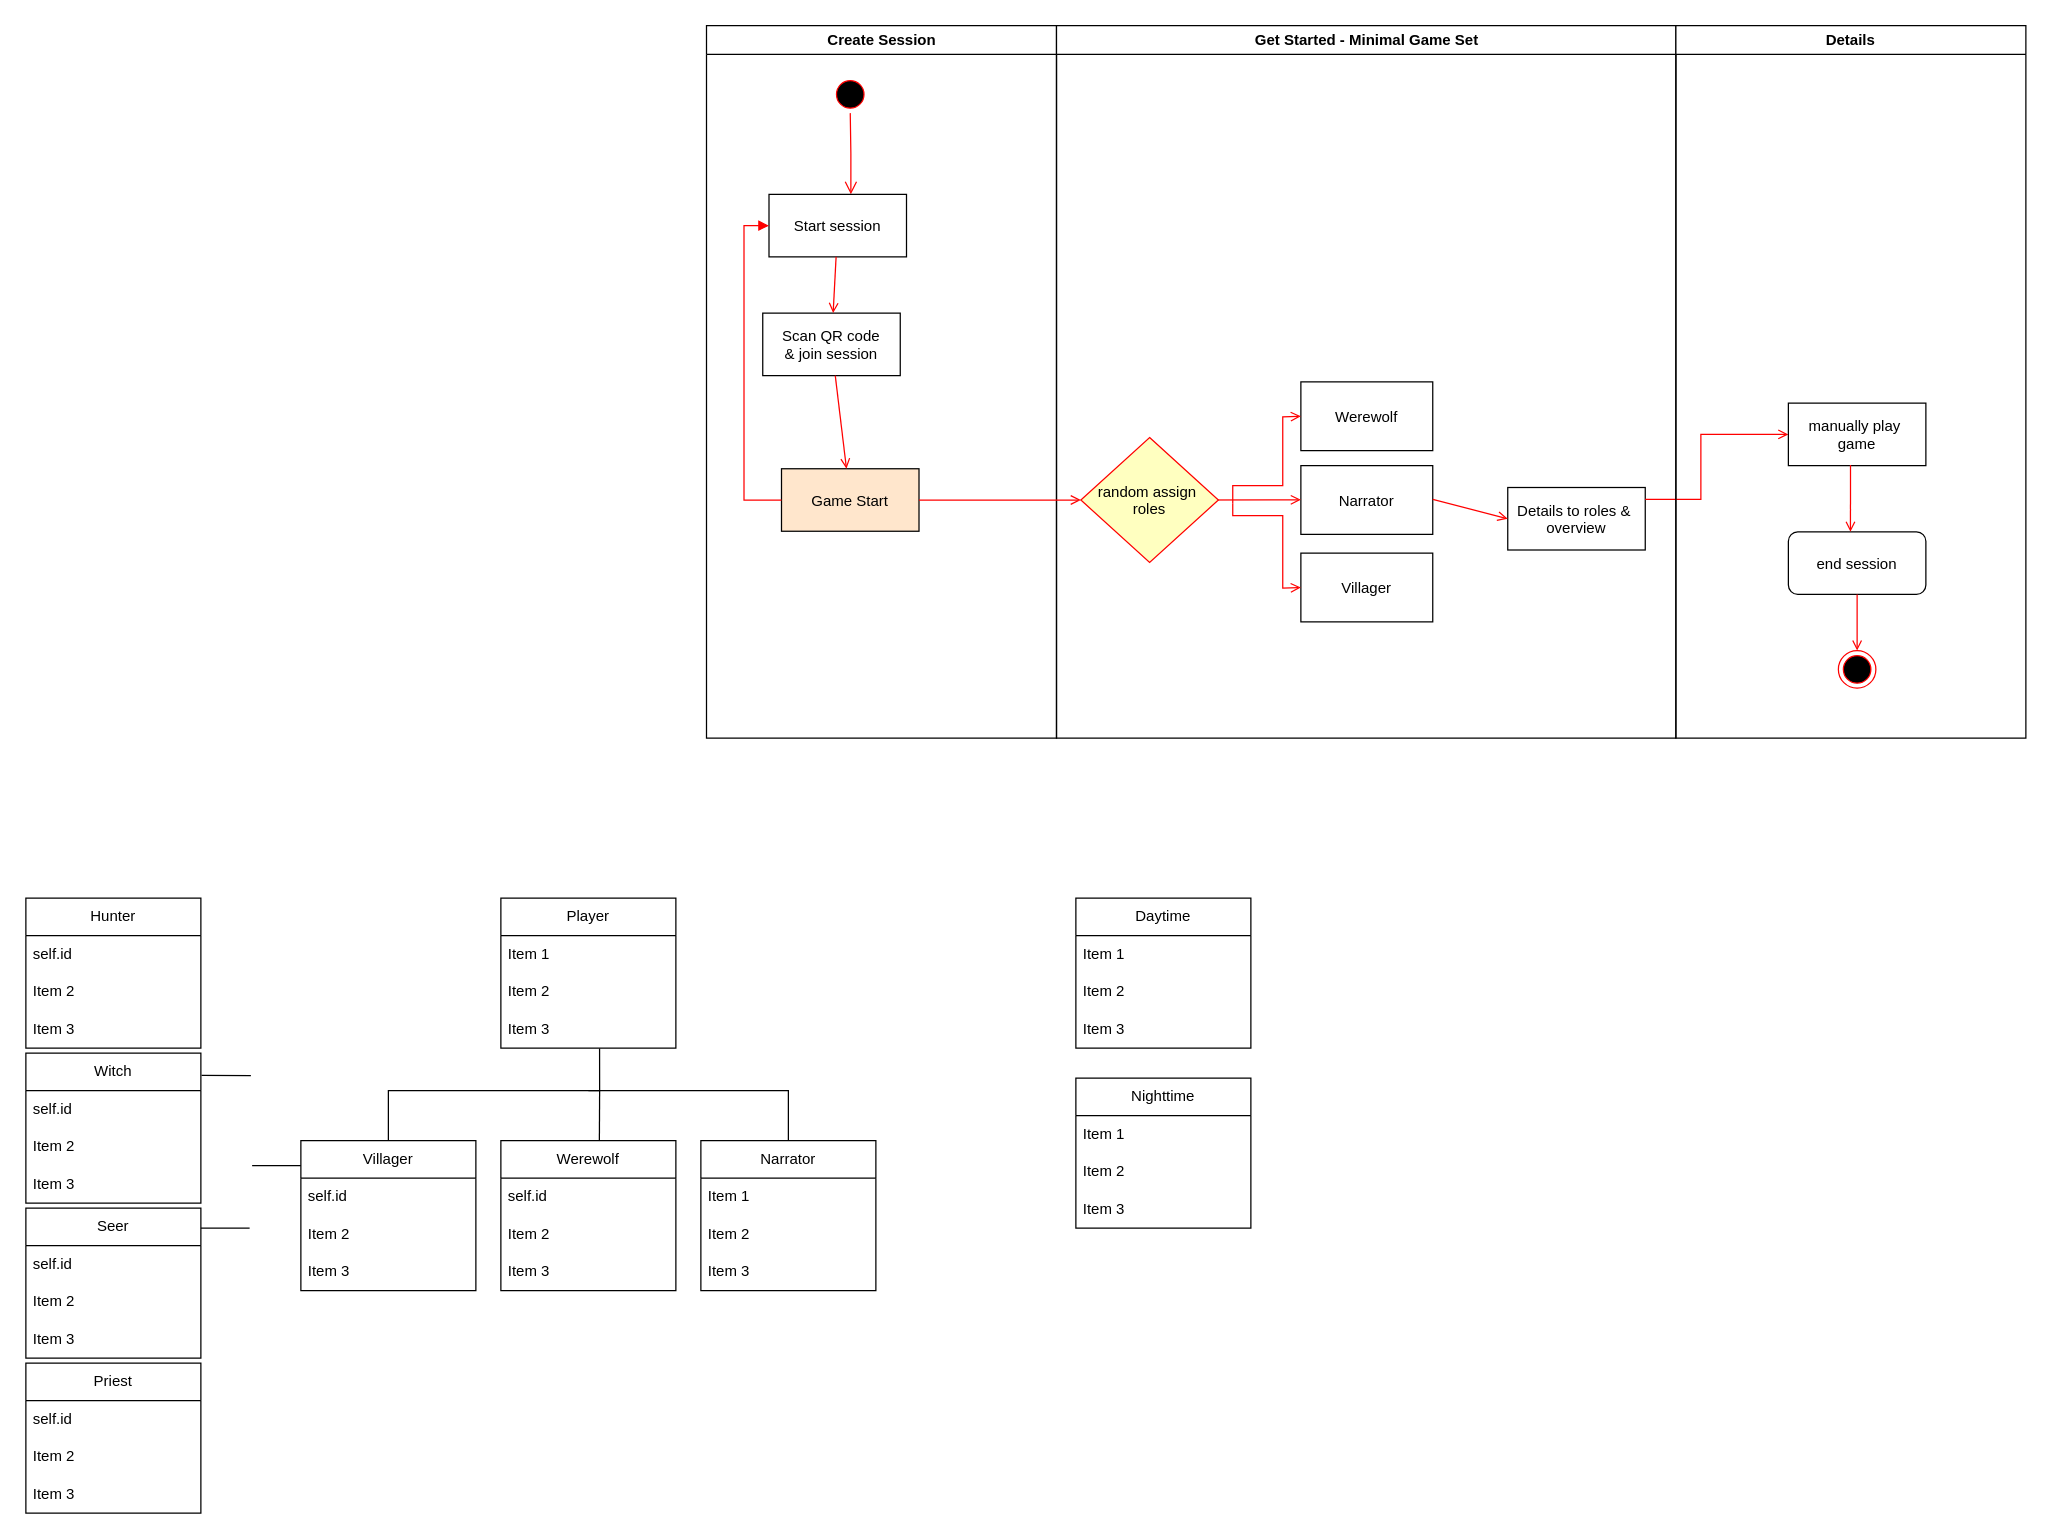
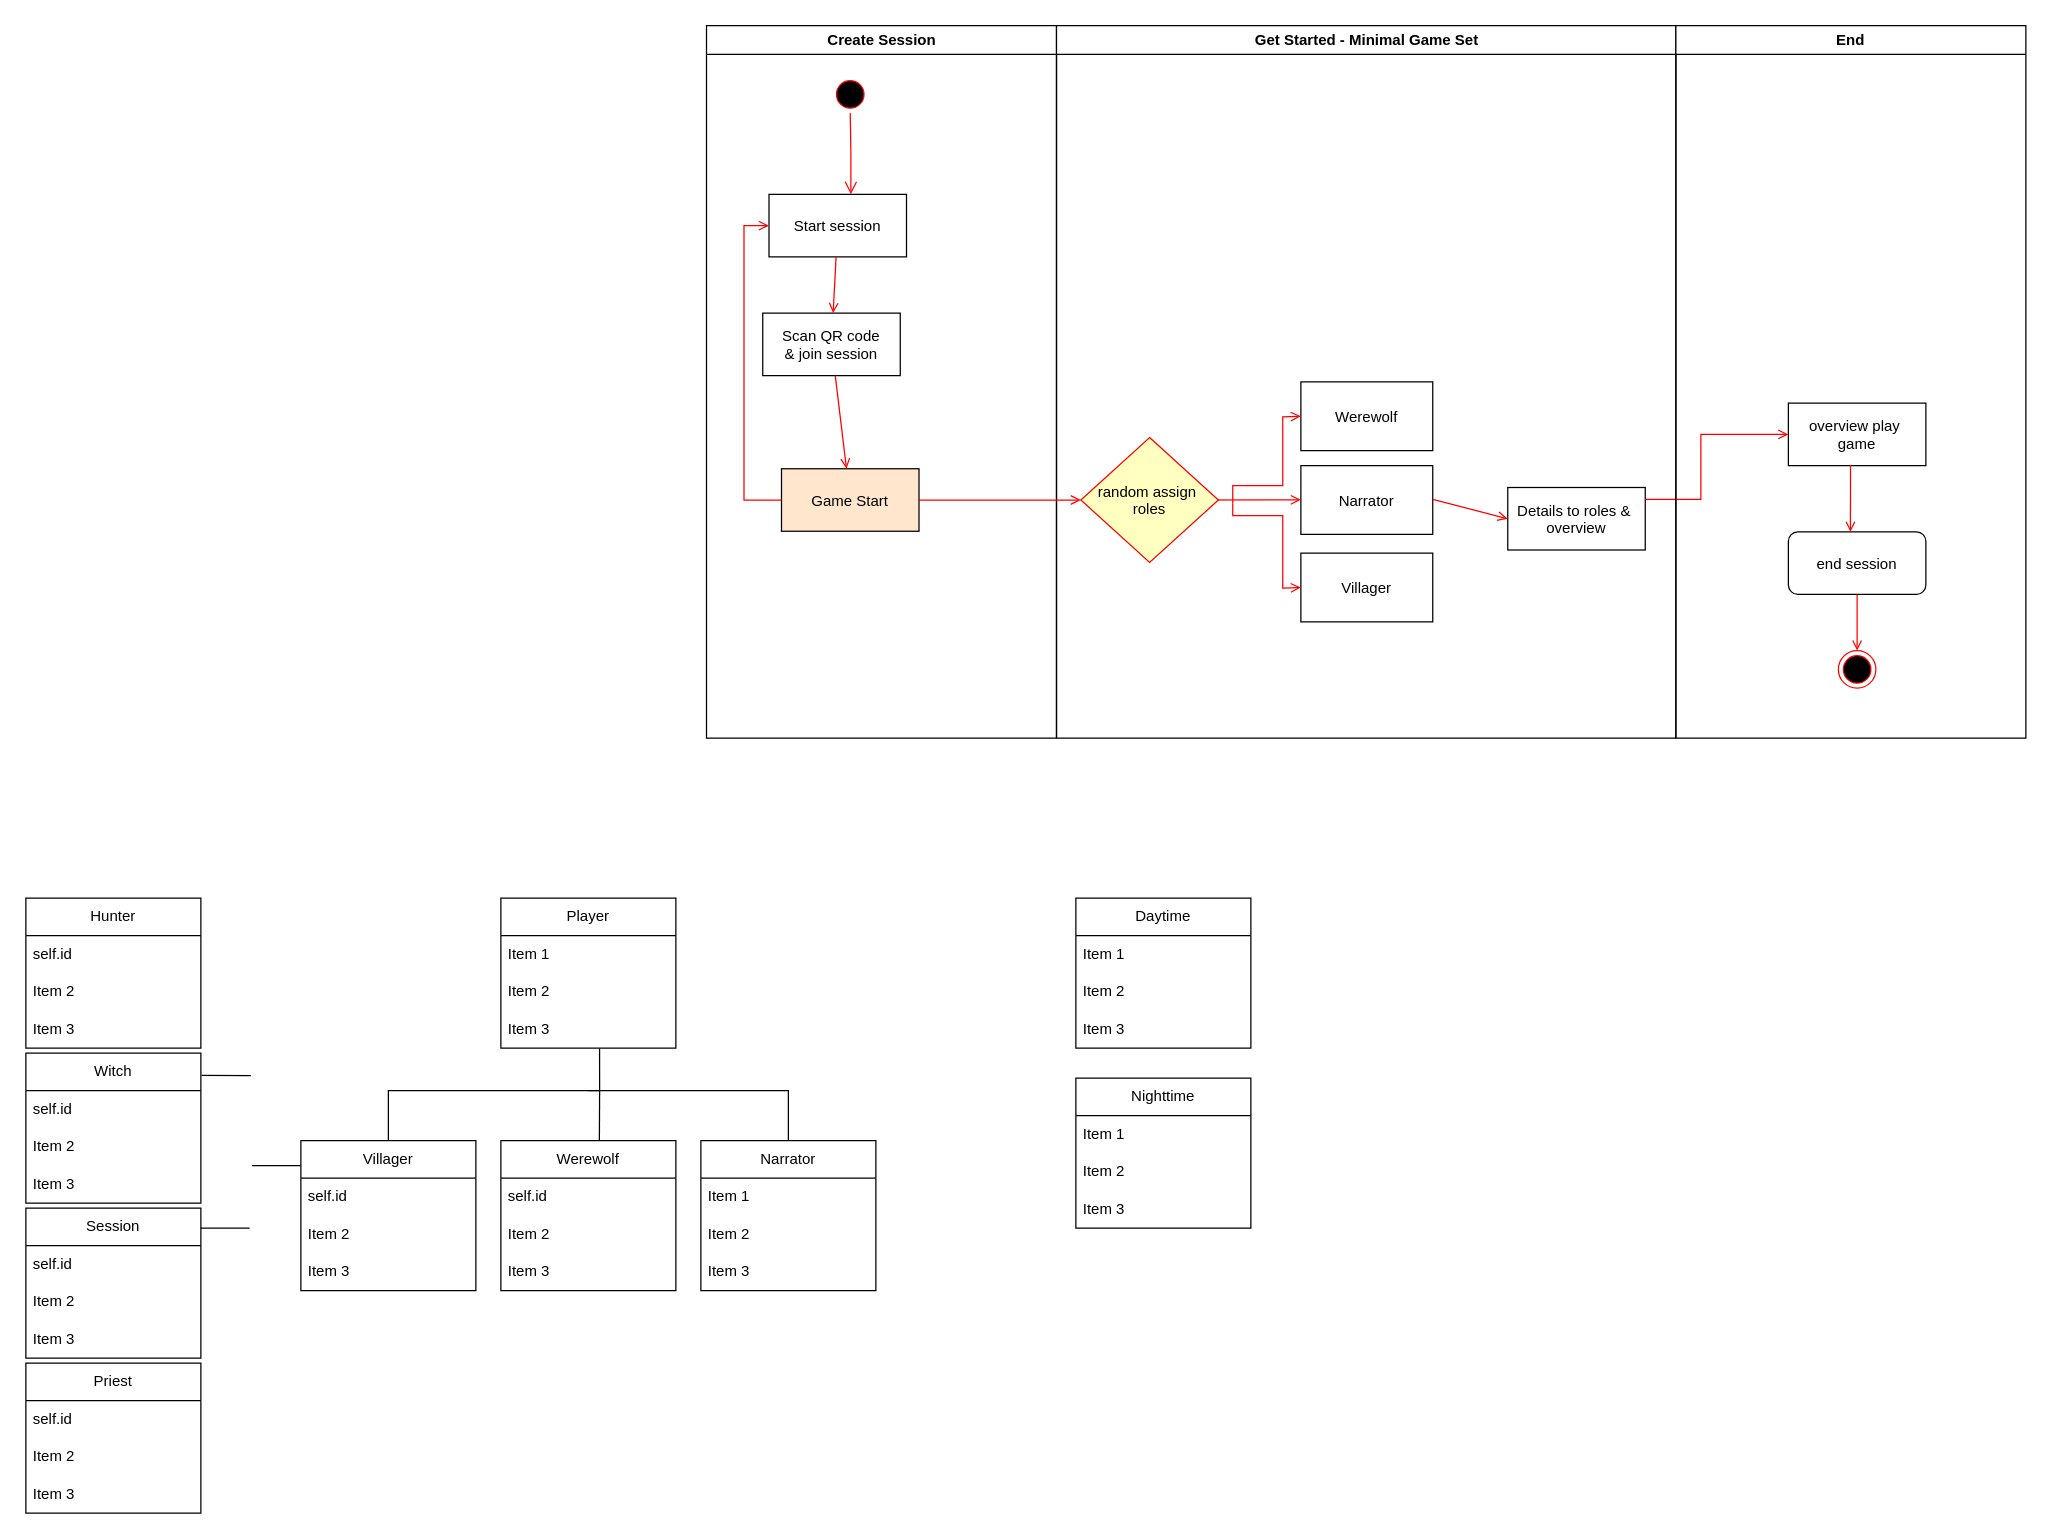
node "Details": label "Details" -> "End"
edge "Game Start" -> "Start session": arrowhead block -> open
node "manually play game": label "manually play game" -> "overview play game"
node "Seer": label "Seer" -> "Session"
